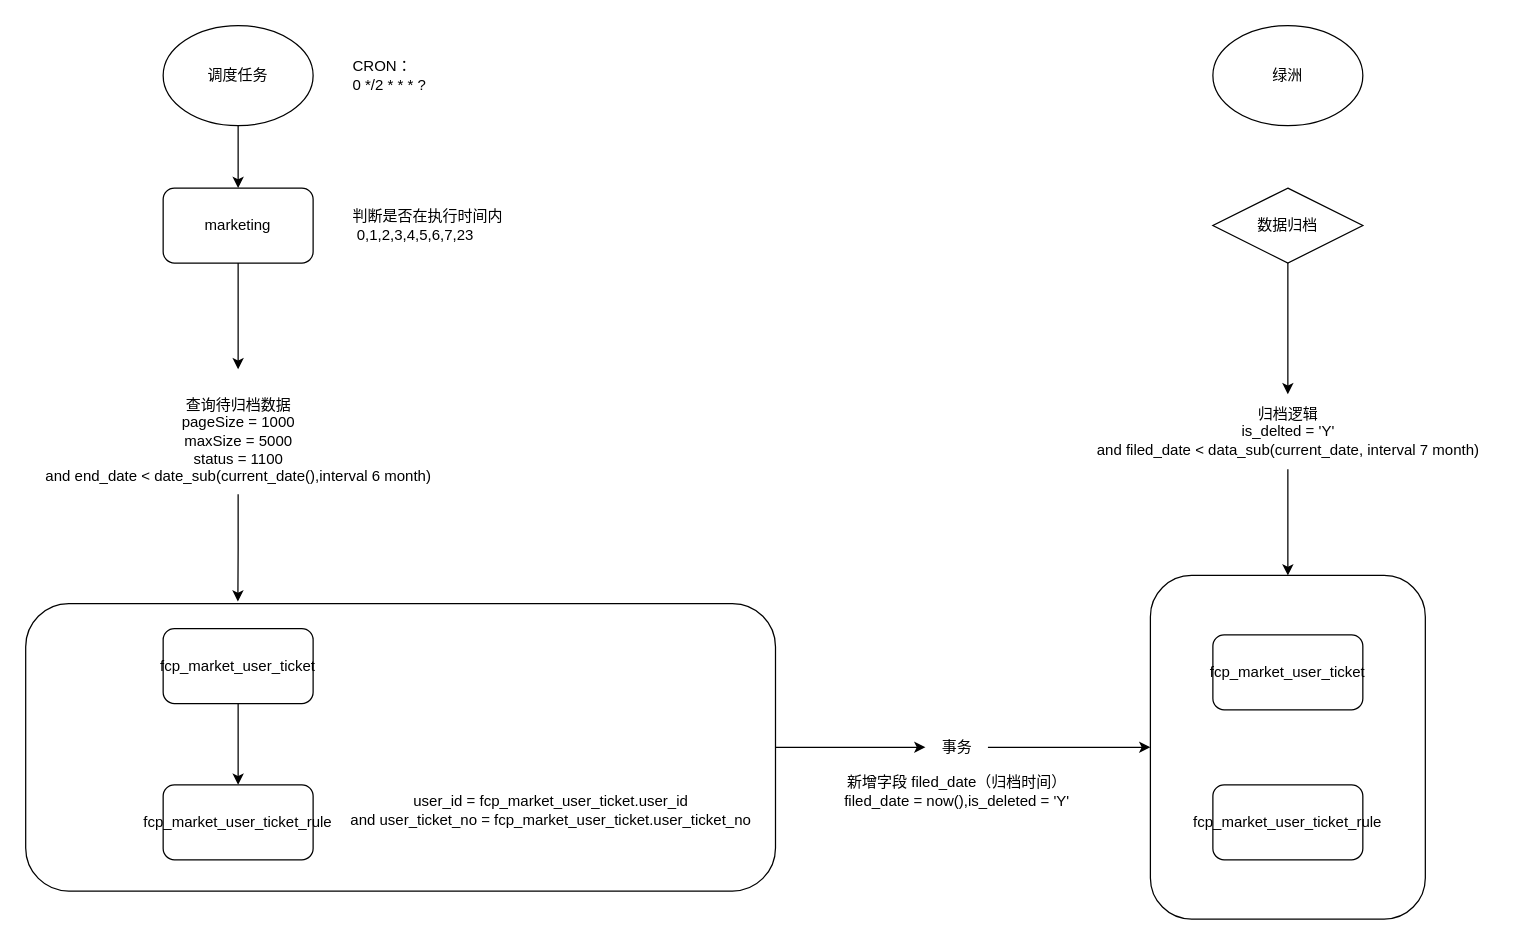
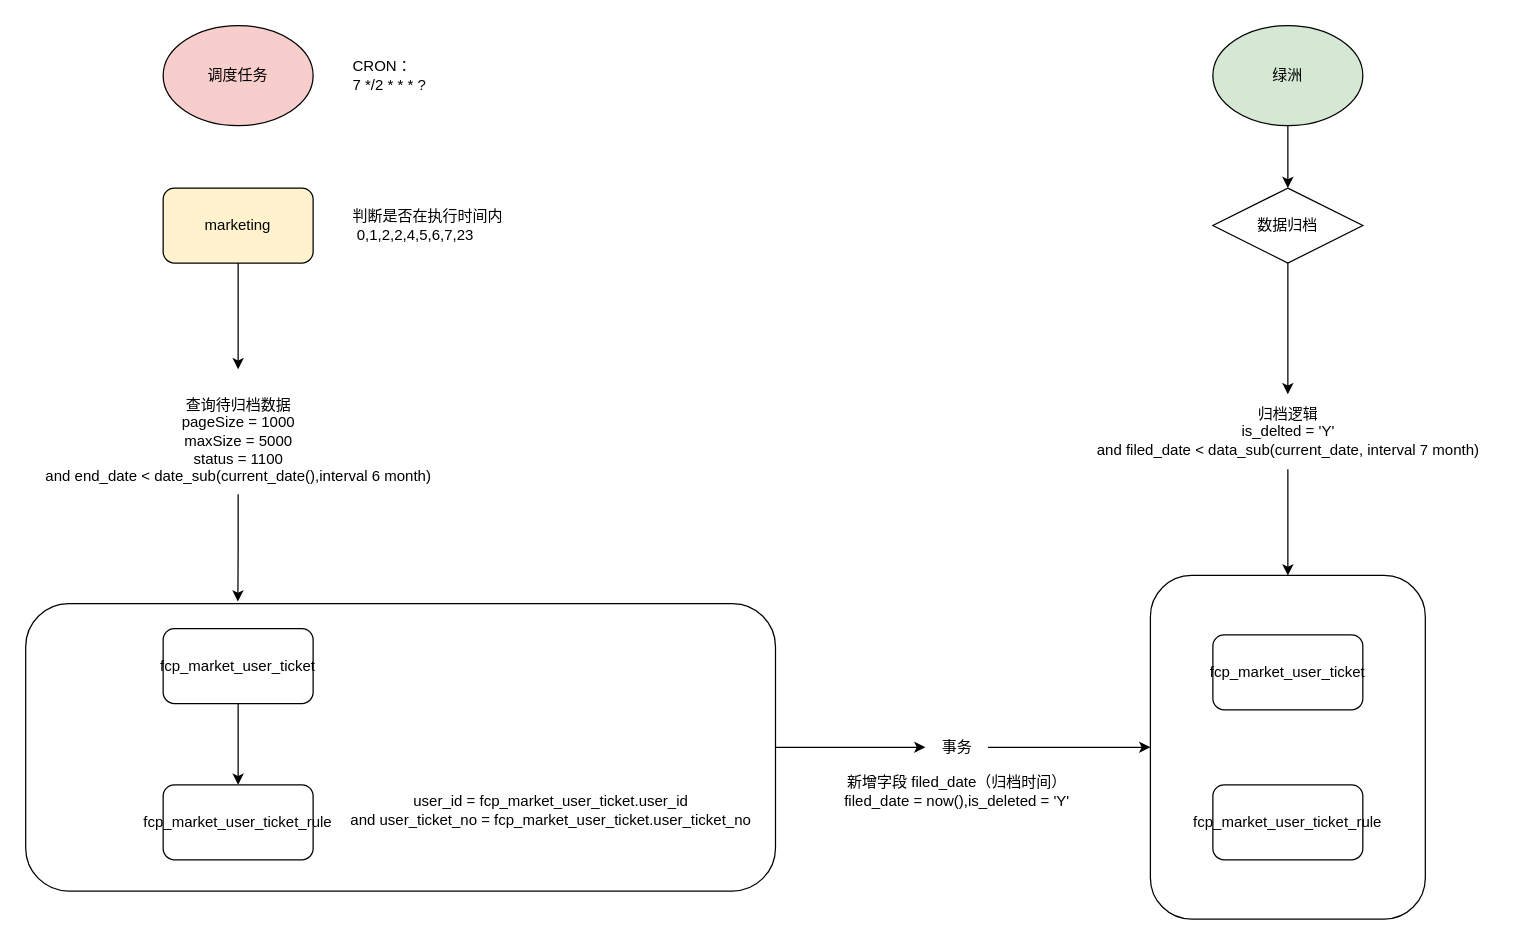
node "调度任务": fillcolor #ffffff -> #f8cecc
node "CRON： 0 */2 * * * ?": label "CRON： 0 */2 * * * ?" -> "CRON： 7 */2 * * * ?"
node "绿洲": fillcolor #ffffff -> #d5e8d4
edge "调度任务" -> "marketing": removed
edge "绿洲" -> "数据归档": added
node "marketing": fillcolor #ffffff -> #fff2cc
node "判断是否在执行时间内 0,1,2,3,4,5,6,7,23": label "判断是否在执行时间内 0,1,2,3,4,5,6,7,23" -> "判断是否在执行时间内 0,1,2,2,4,5,6,7,23"
